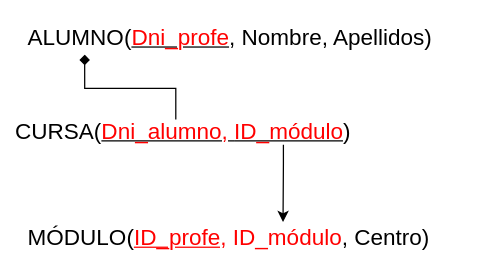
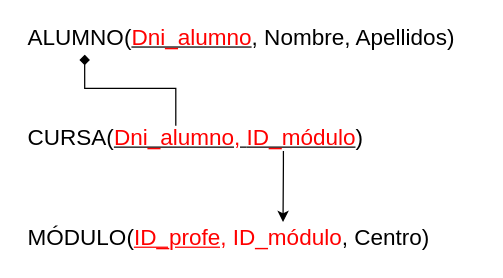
node "ALUMNO(Dni_profe, Nombre, Apellidos)": label "ALUMNO(Dni_profe, Nombre, Apellidos)" -> "ALUMNO(Dni_alumno, Nombre, Apellidos)"
node "CURSA(Dni_alumno, ID_módulo)": moved (188, 132) -> (201, 138)
